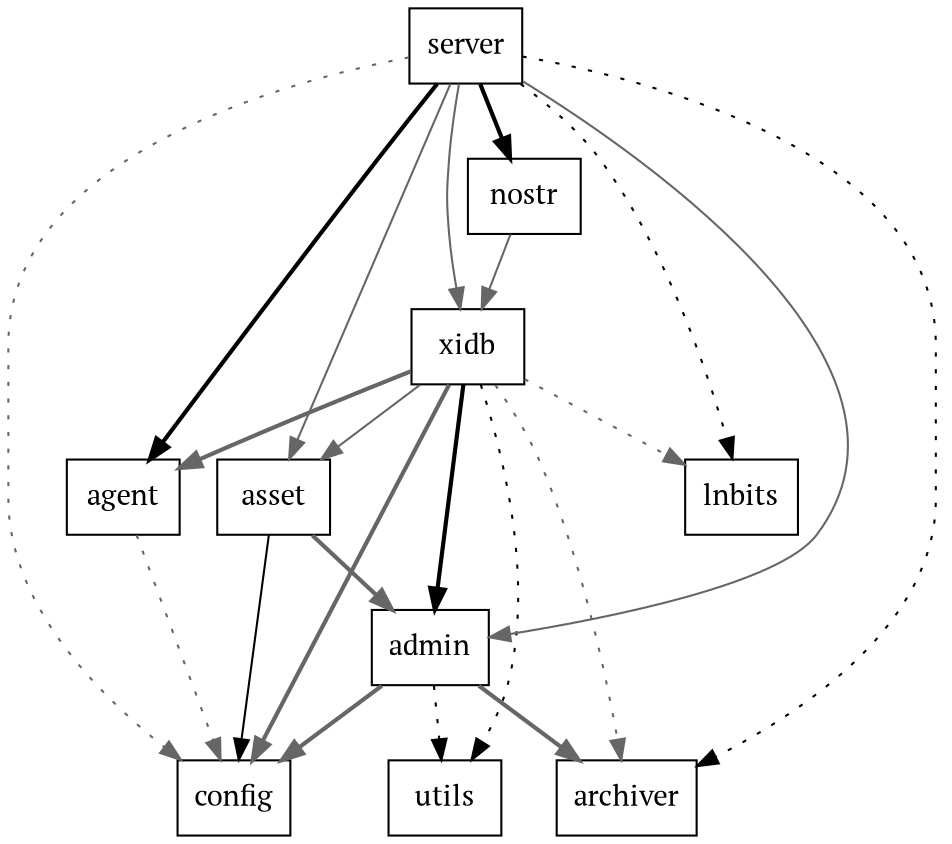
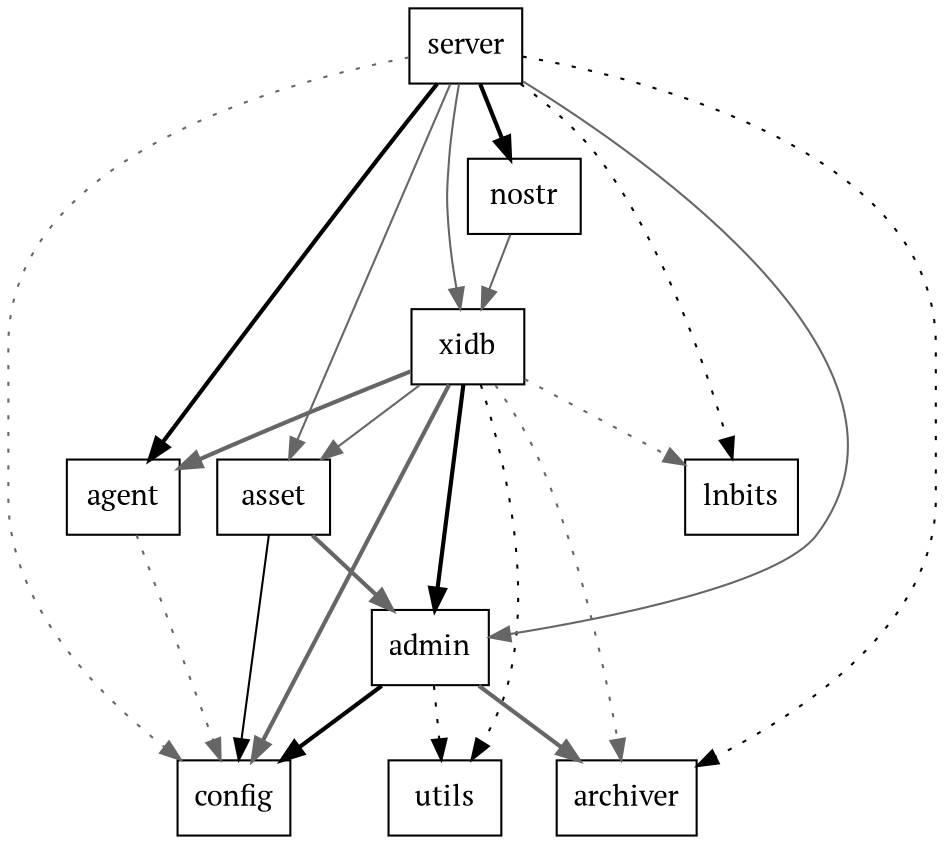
edge "admin" -> "config": color gray40 -> black
